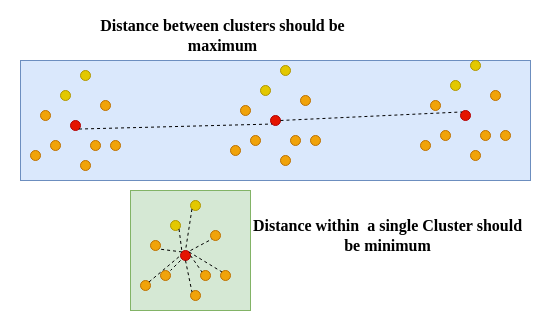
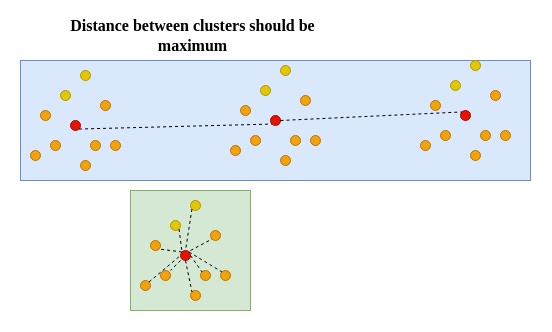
node "Distance between clusters should be maximum": moved (223, 36) -> (193, 36)
node "Distance within a single Cluster should be minimum": removed
